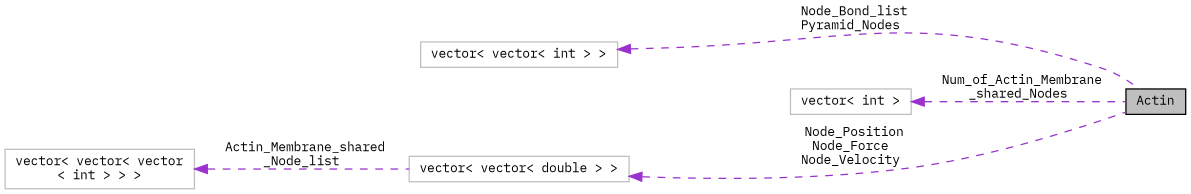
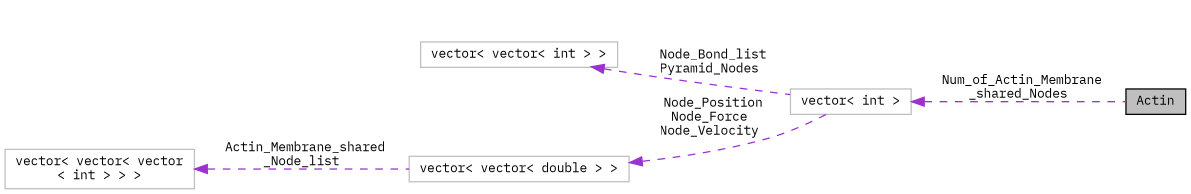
edge "Actin" -> "vector< vector< int > >": now "vector< int >" -> "vector< vector< int > >"
edge "Actin" -> "vector< vector< double > >": now "vector< int >" -> "vector< vector< double > >"
